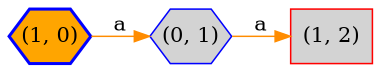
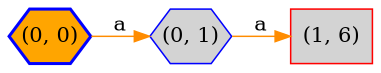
node "(1, 0)": label "(1, 0)" -> "(0, 0)"
node "(1, 2)": label "(1, 2)" -> "(1, 6)"
